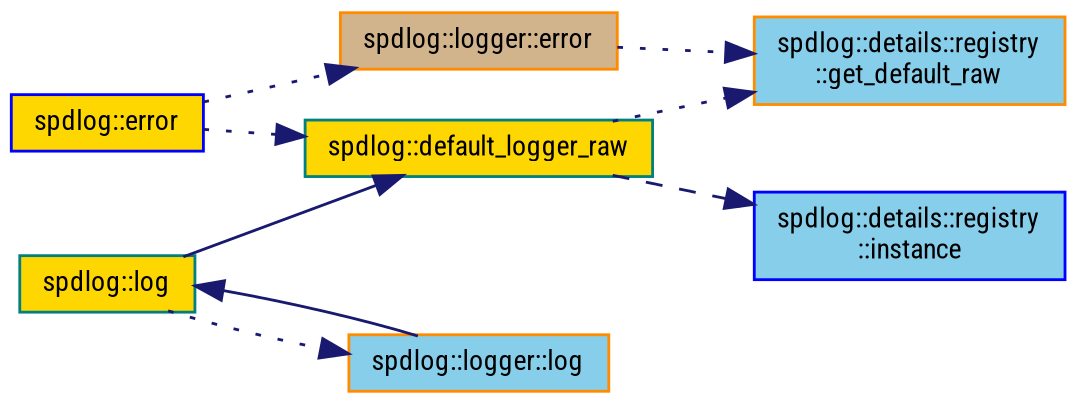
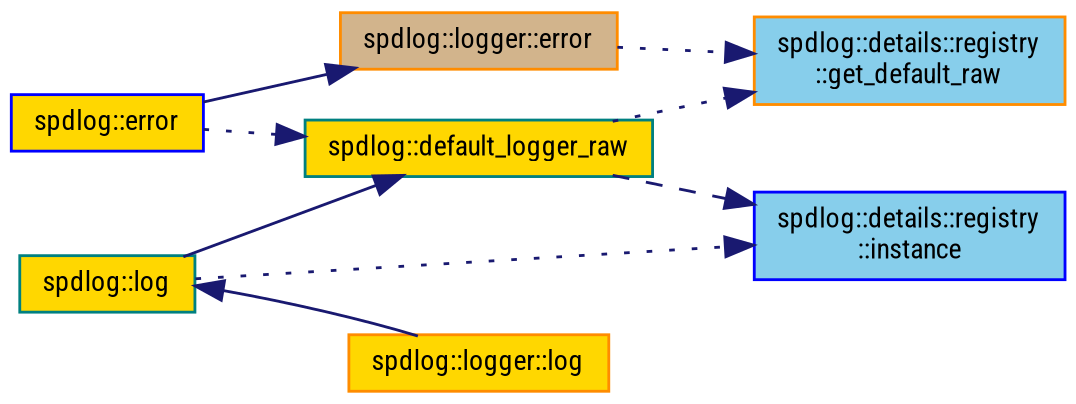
edge "spdlog::error" -> "spdlog::logger::error": style dotted -> solid
edge "spdlog::log" -> "spdlog::logger::log": now "spdlog::log" -> "spdlog::details::registry ::instance"
node "spdlog::logger::log": fillcolor skyblue -> gold
